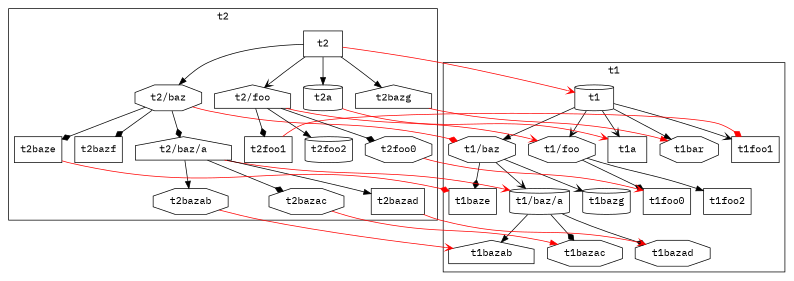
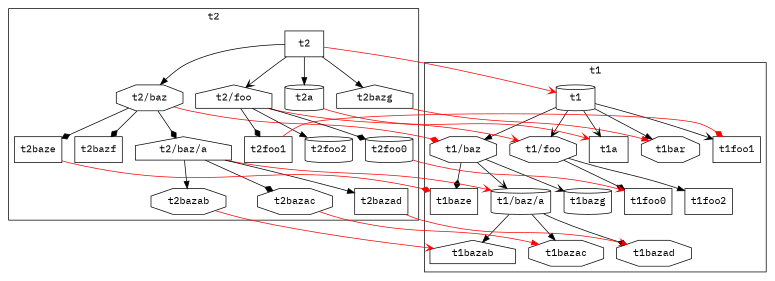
node "t2foo0": shape octagon -> cylinder
edge "t1/baz/a" -> "t1bazac": arrowhead diamond -> normal
